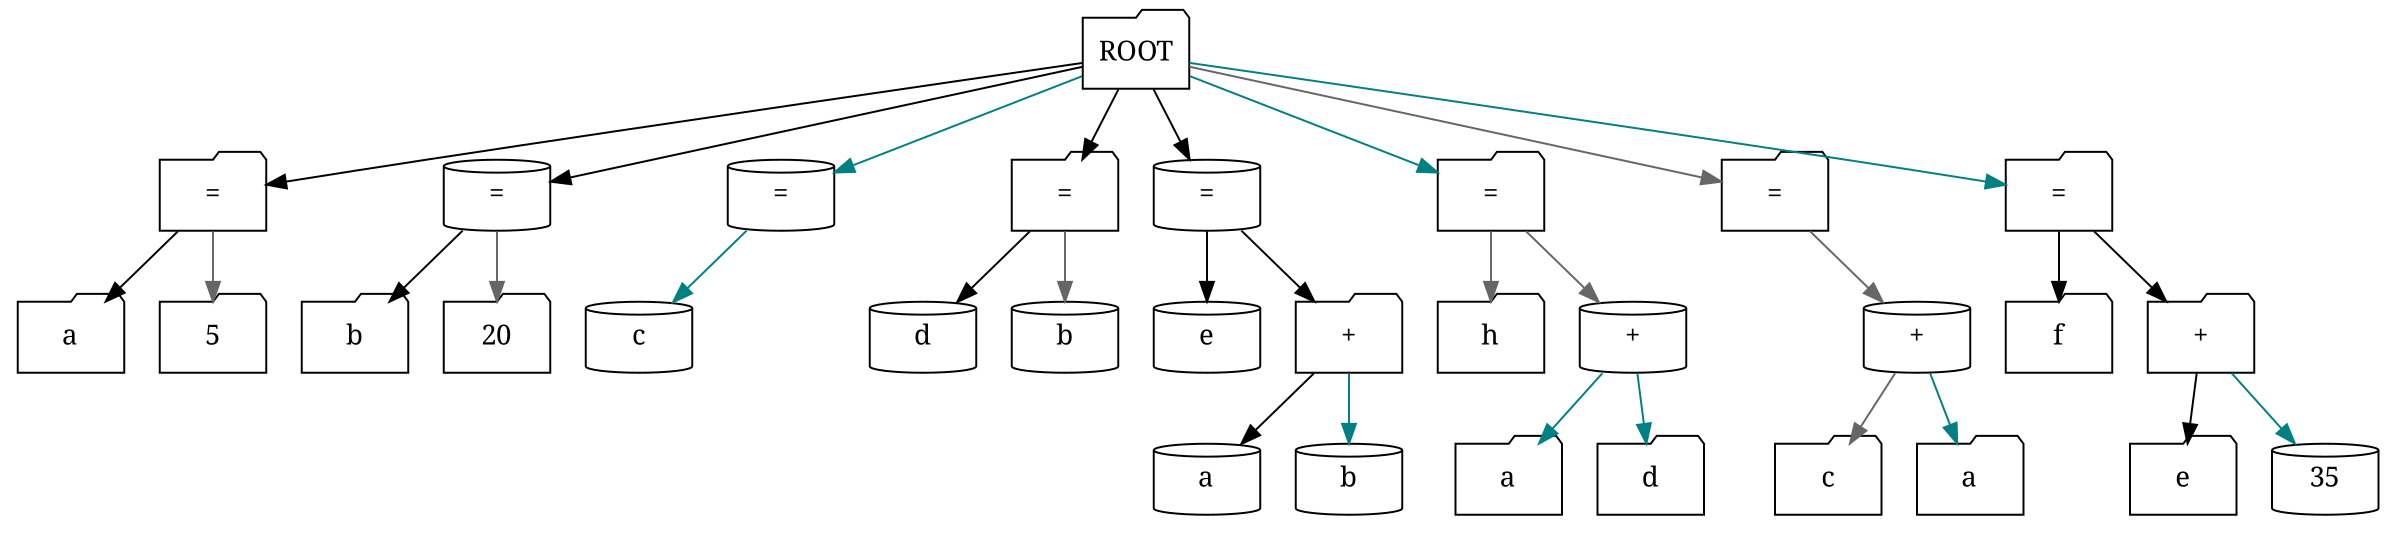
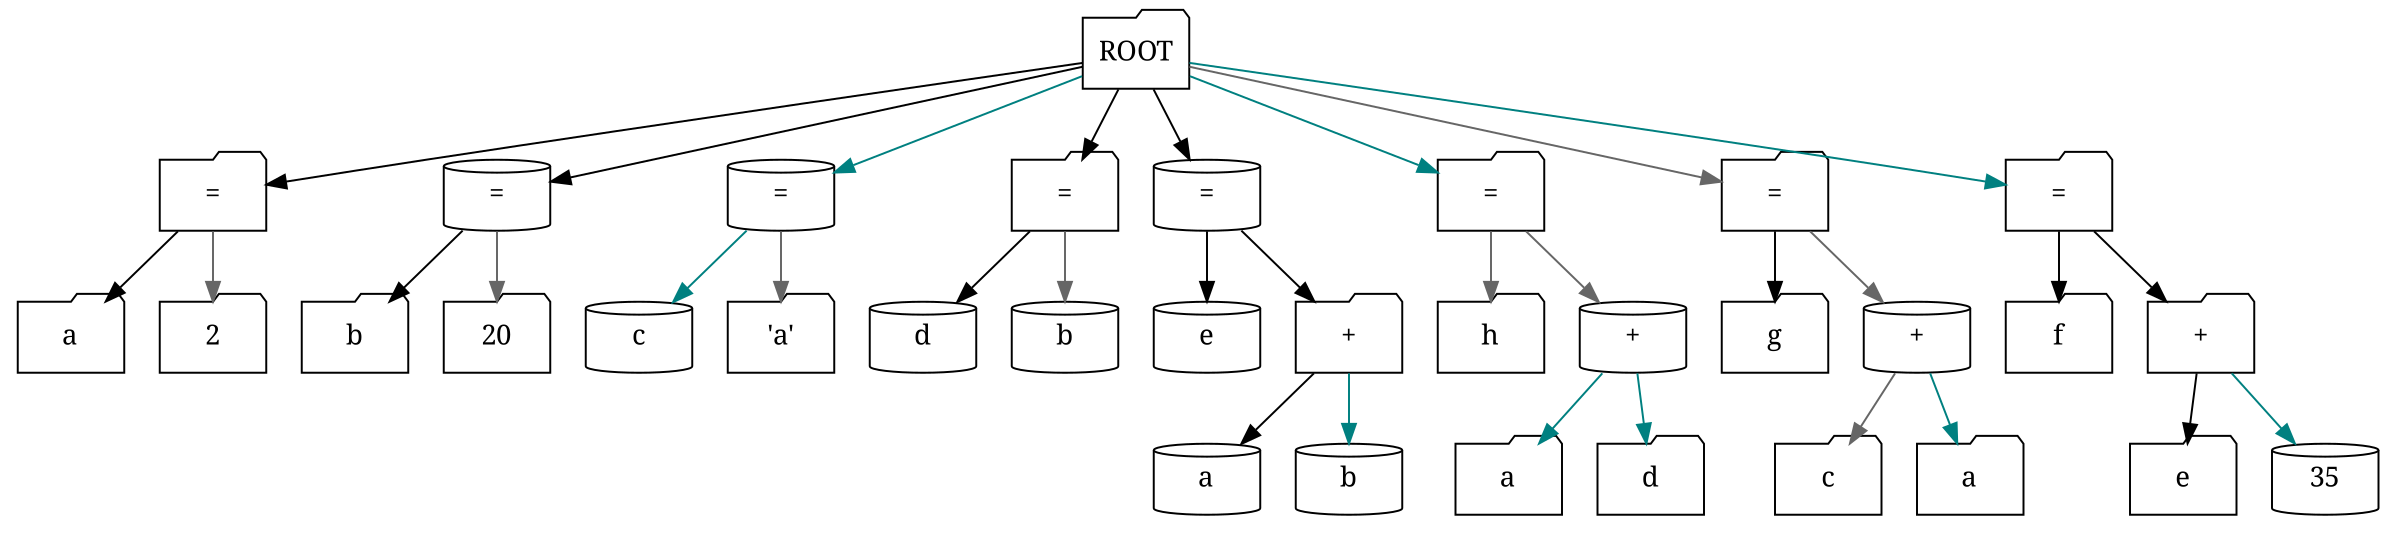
node "5": label "5" -> "2"
node "'a'": added
node "g": added
